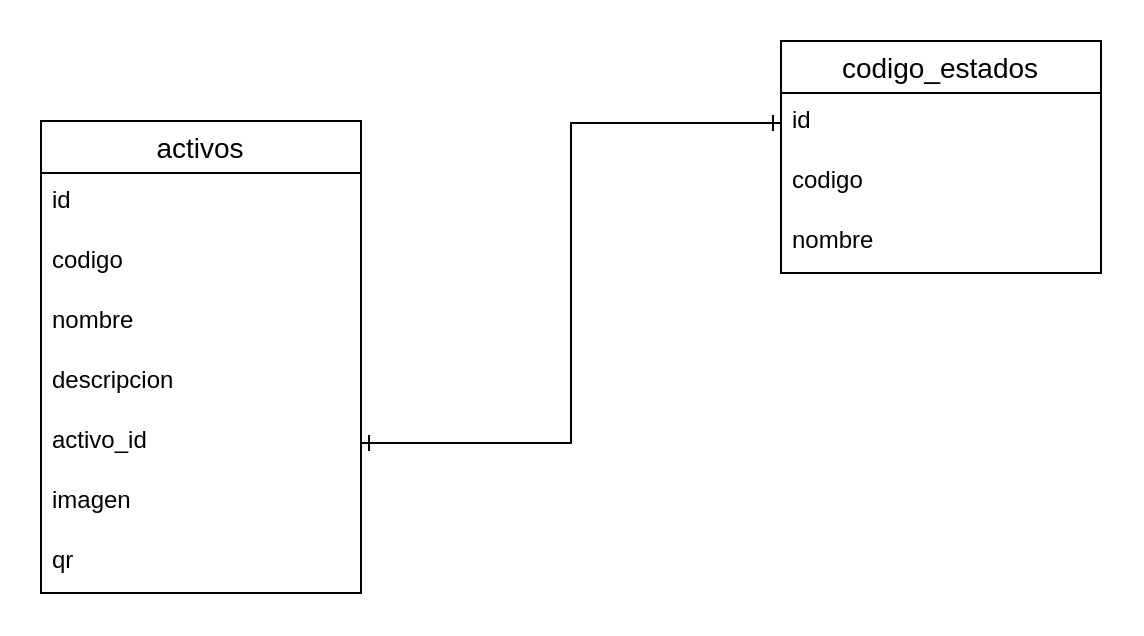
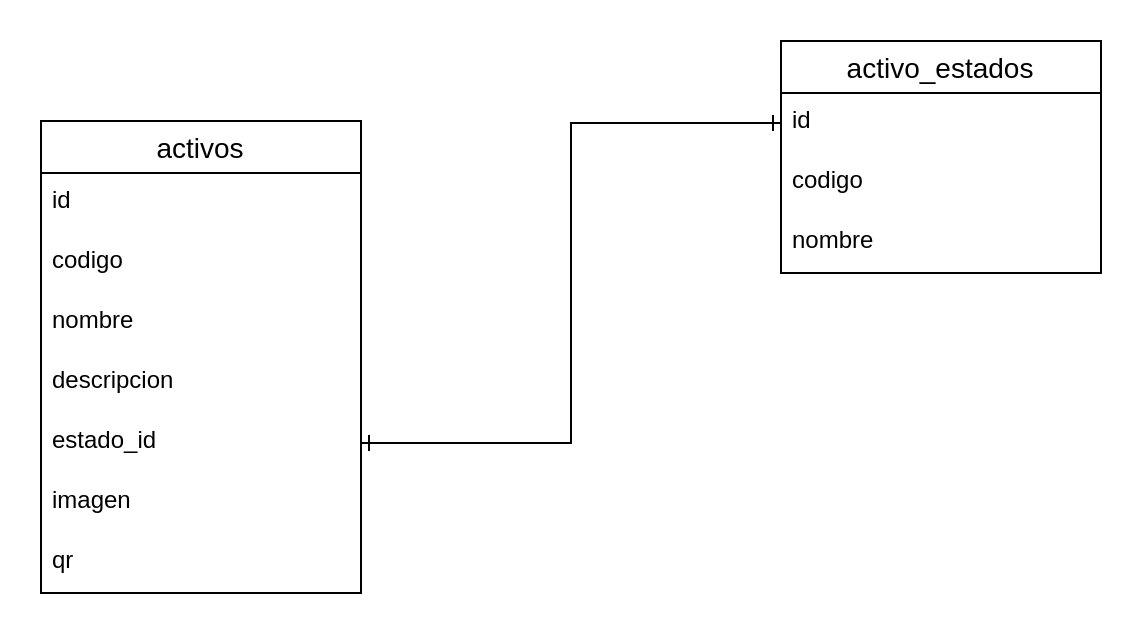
node "codigo_estados": label "codigo_estados" -> "activo_estados"
node "activo_id": label "activo_id" -> "estado_id"
